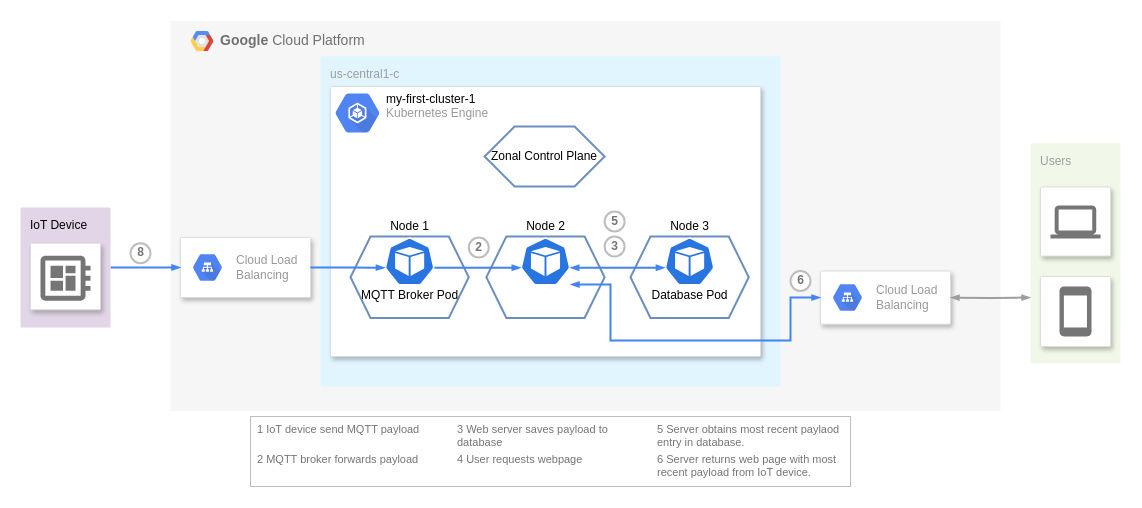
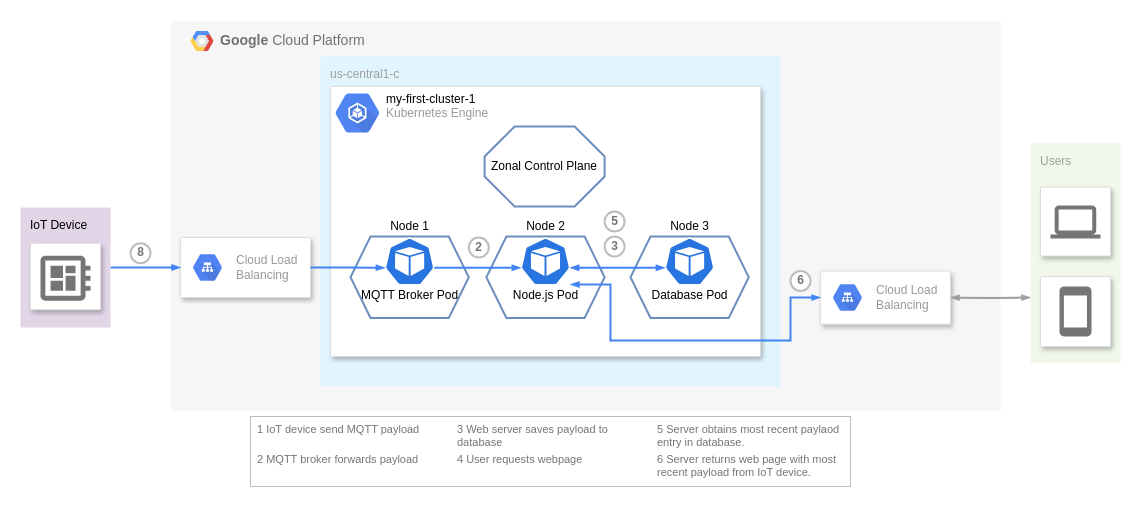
node "Zonal Control Plane": size 120x60 -> 120x80
node "Node.js Pod": added
